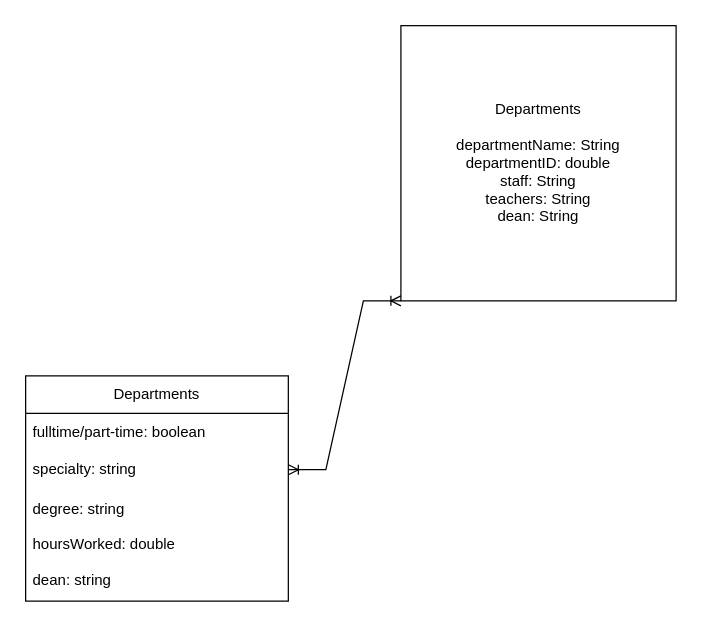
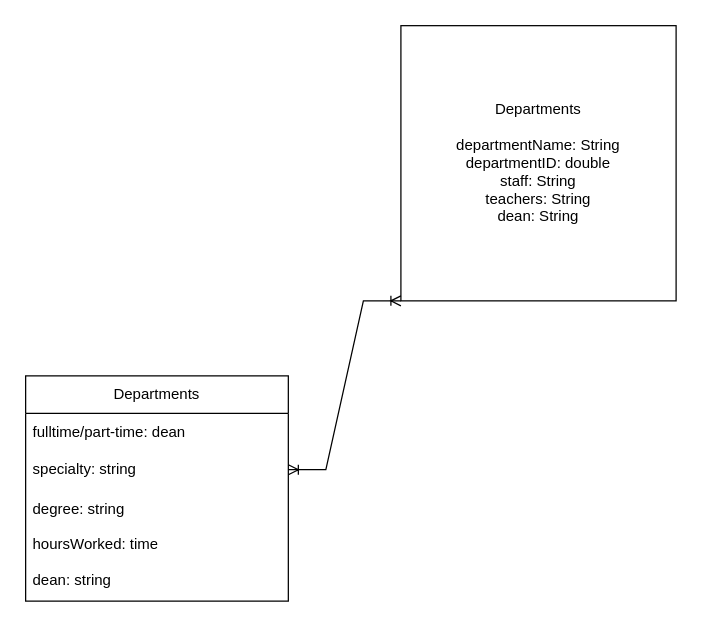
node "fulltime/part-time: boolean": label "fulltime/part-time: boolean" -> "fulltime/part-time: dean"
node "degree: string hoursWorked: double dean: string": label "degree: string hoursWorked: double dean: string" -> "degree: string hoursWorked: time dean: string"
